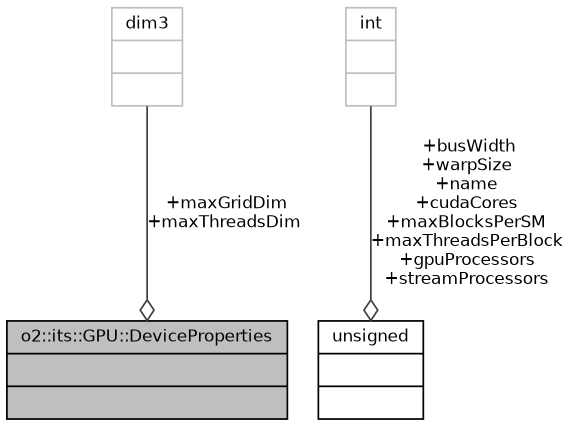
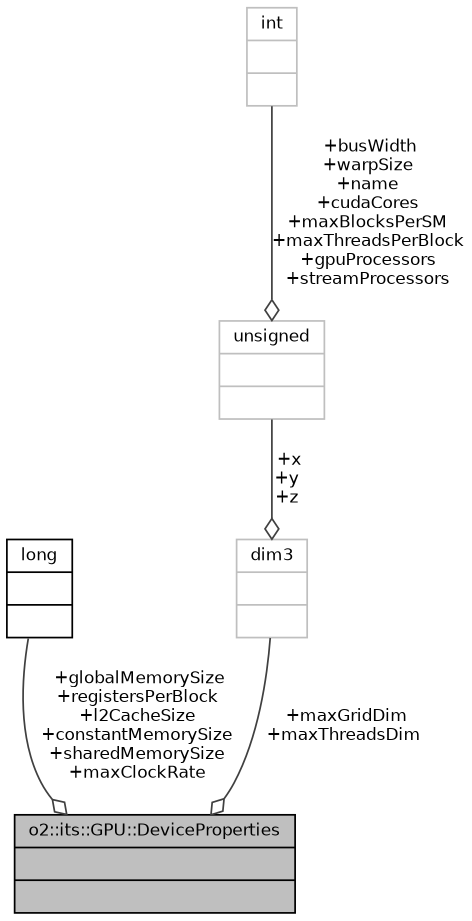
node "unsigned": color black -> grey75
edge "unsigned" -> "dim3": added, label "+x +y +z"
node "long": added
